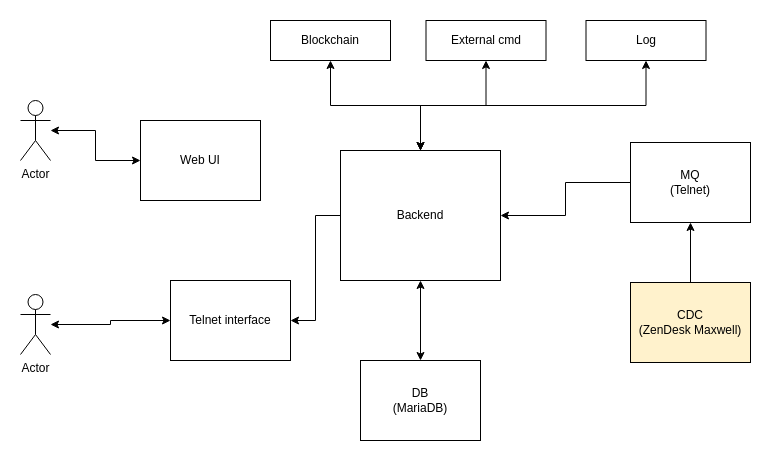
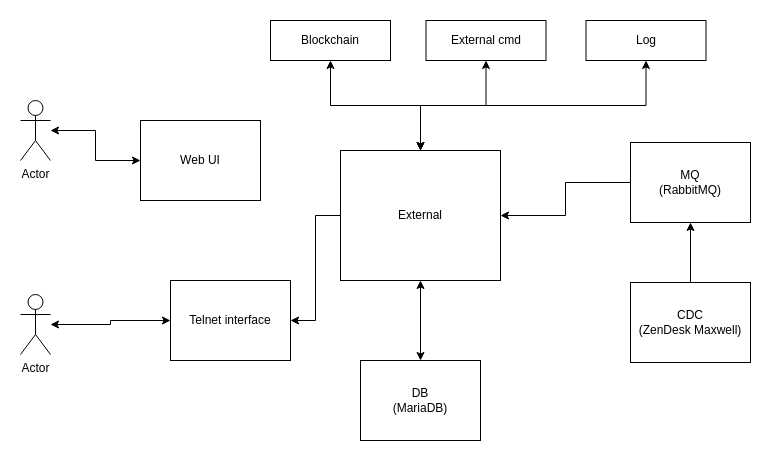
node "MQ (Telnet)": label "MQ (Telnet)" -> "MQ (RabbitMQ)"
node "Backend": label "Backend" -> "External"
node "CDC (ZenDesk Maxwell)": fillcolor #fff2cc -> #ffffff
